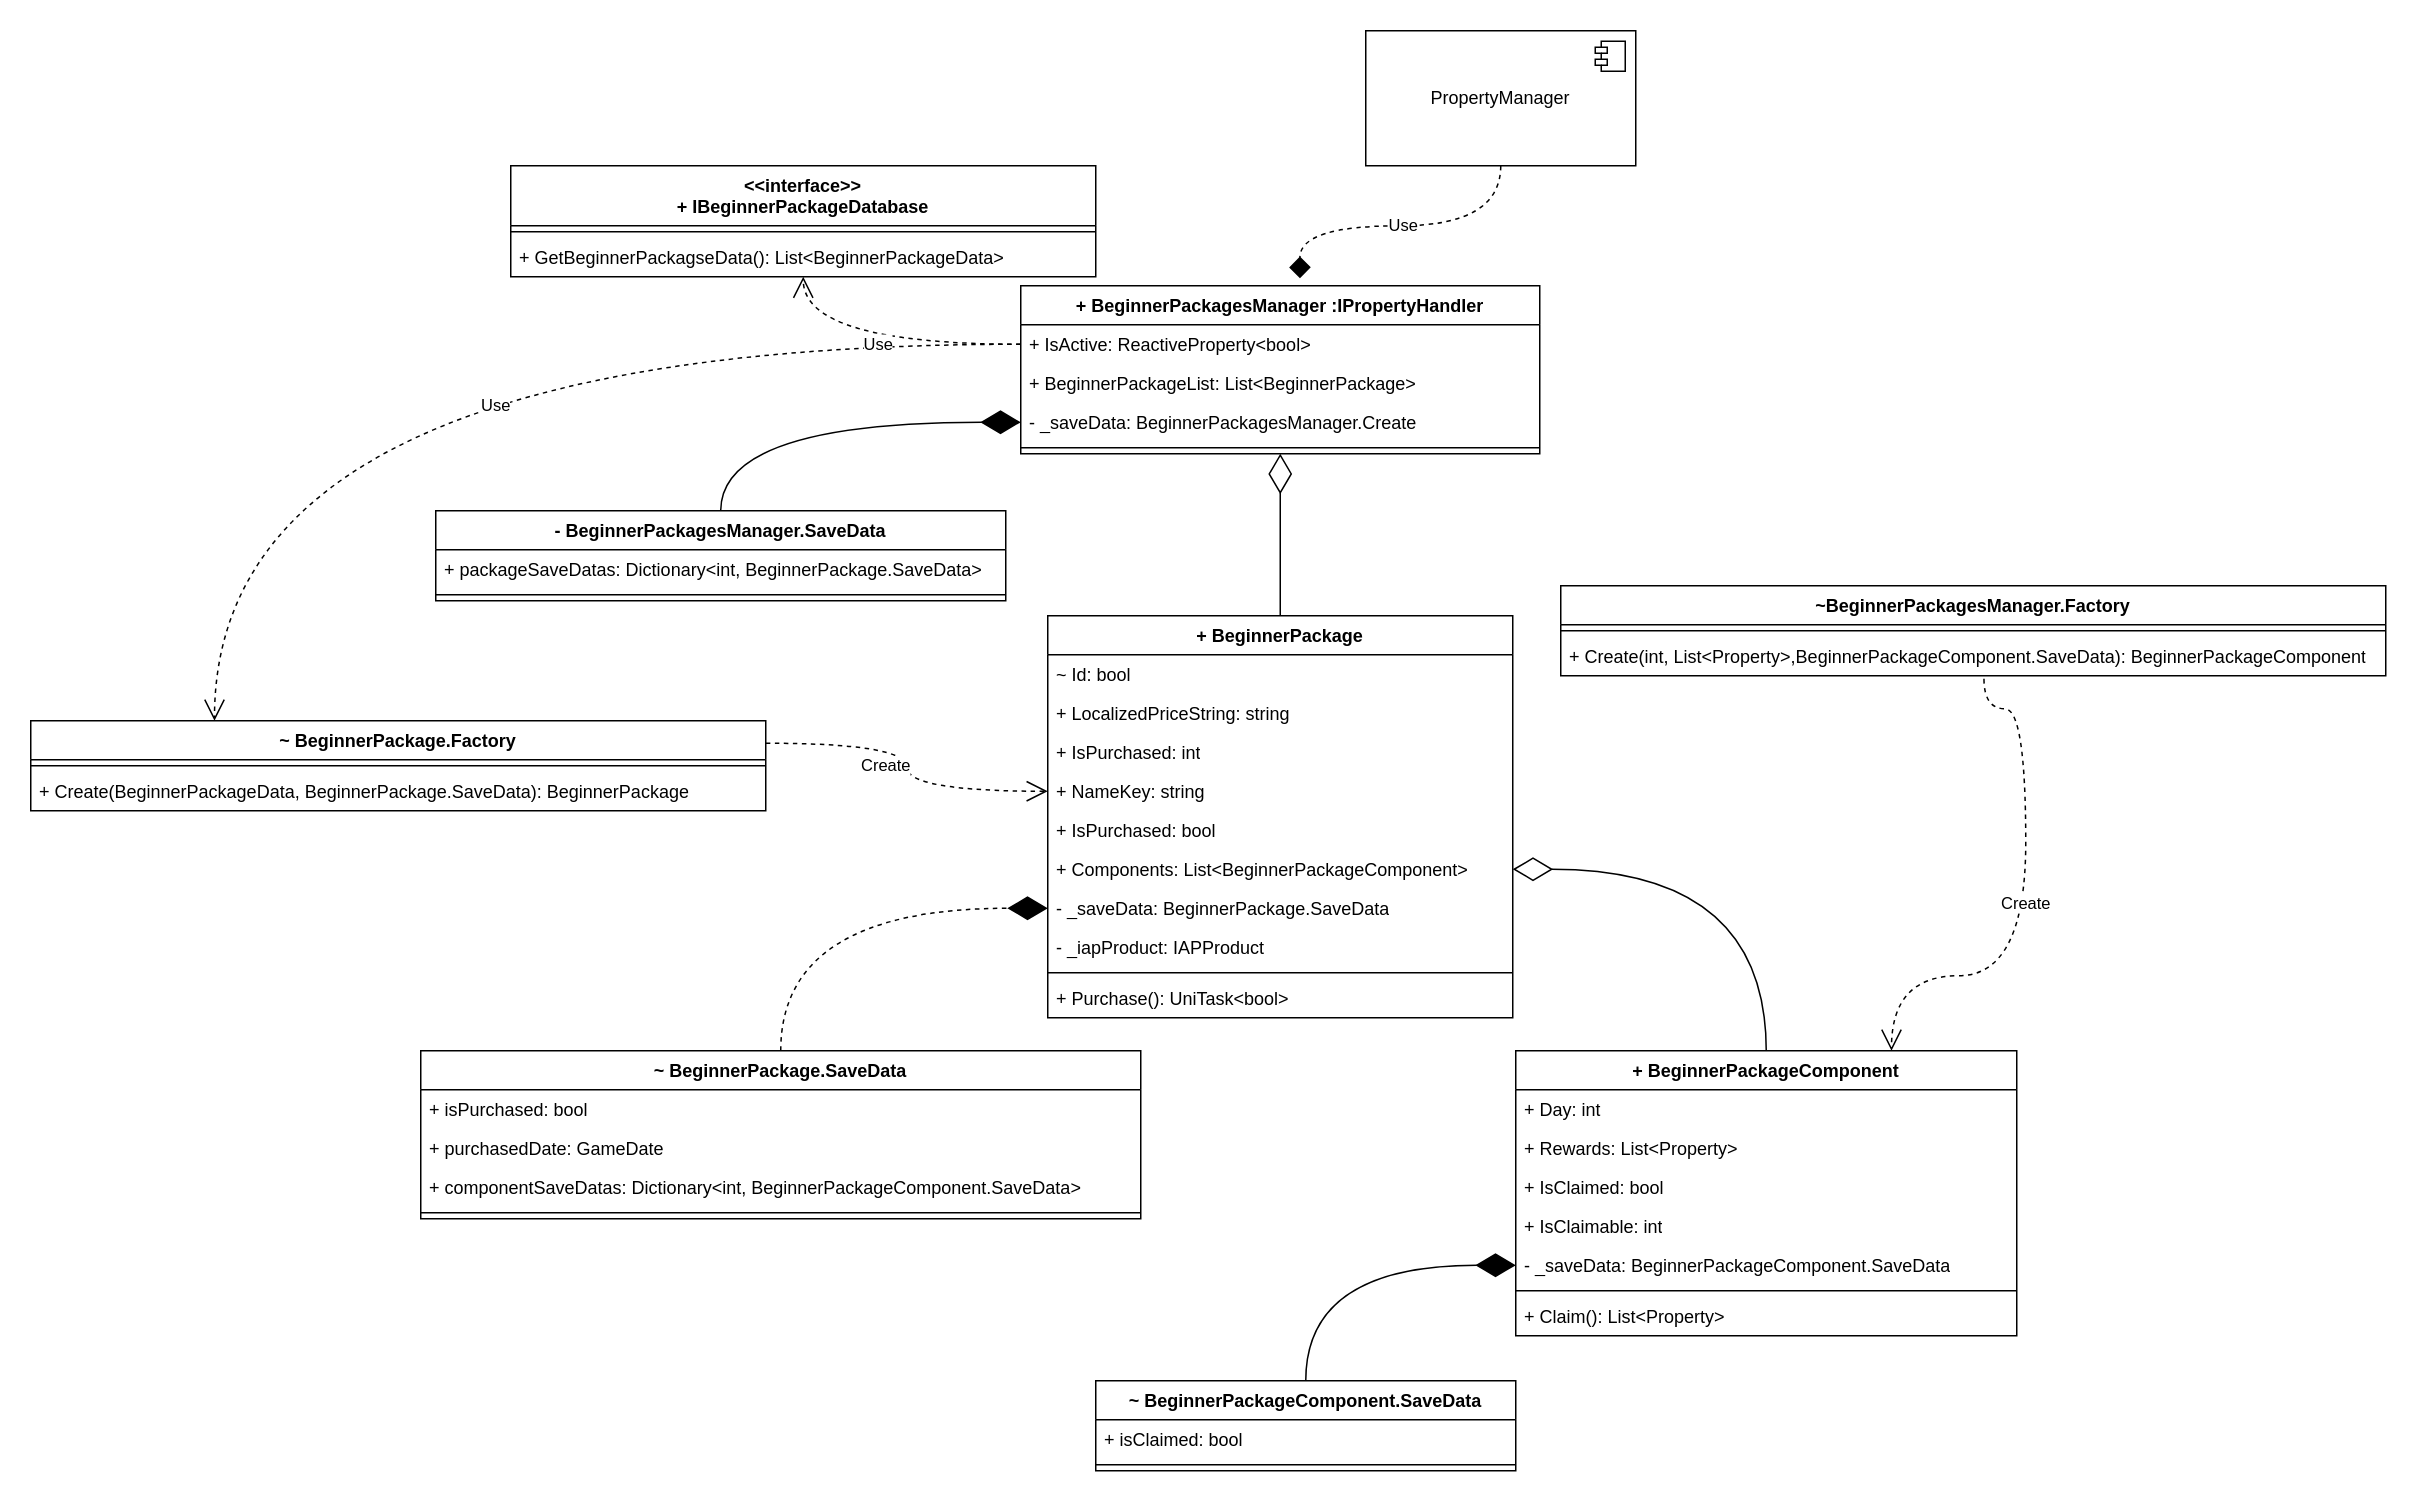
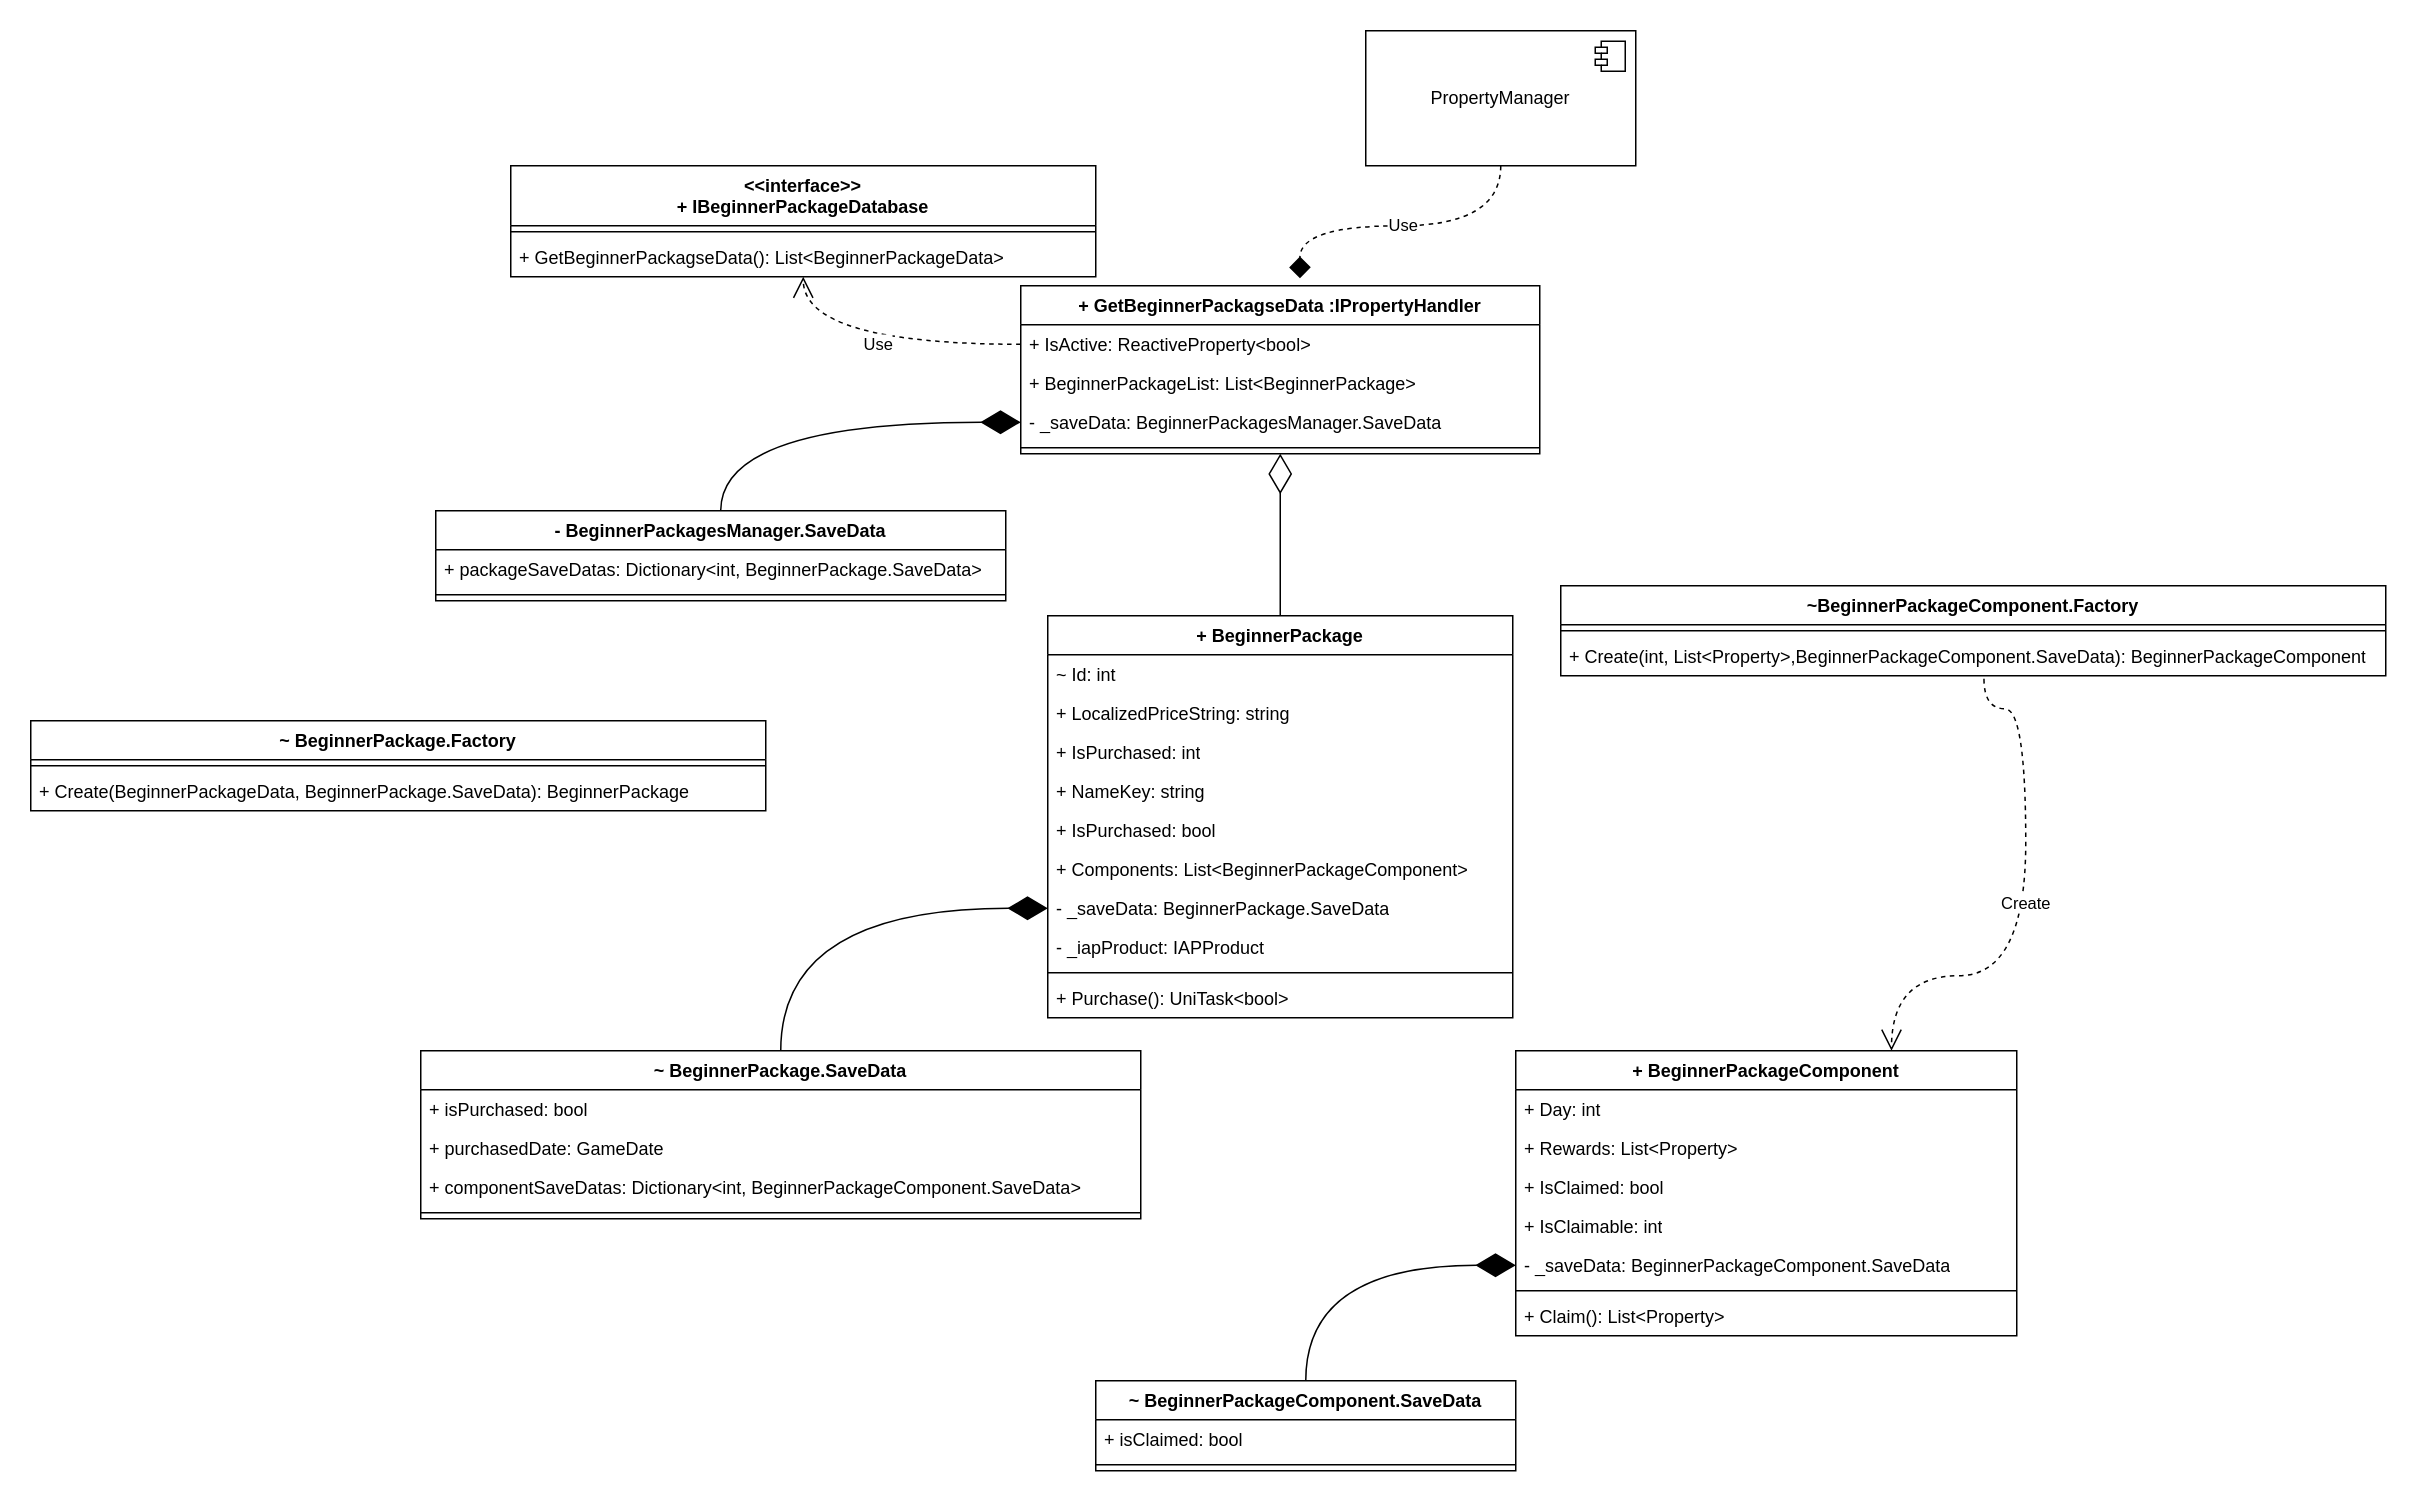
node "+ BeginnerPackagesManager :IPropertyHandler": label "+ BeginnerPackagesManager :IPropertyHandler" -> "+ GetBeginnerPackagseData :IPropertyHandler"
edge "+ IsActive: ReactiveProperty<bool>" -> "~ BeginnerPackage.Factory": removed, label "Use"
node "- _saveData: BeginnerPackagesManager.Create": label "- _saveData: BeginnerPackagesManager.Create" -> "- _saveData: BeginnerPackagesManager.SaveData"
node "~BeginnerPackagesManager.Factory": label "~BeginnerPackagesManager.Factory" -> "~BeginnerPackageComponent.Factory"
node "~ Id: bool": label "~ Id: bool" -> "~ Id: int"
edge "~ BeginnerPackage.Factory" -> "+ NameKey: string": removed, label "Create"
edge "+ BeginnerPackageComponent" -> "+ Components: List<BeginnerPackageComponent>": removed
edge "~ BeginnerPackage.SaveData" -> "- _saveData: BeginnerPackage.SaveData": style dashed -> solid
